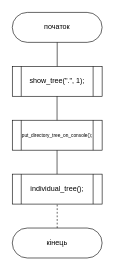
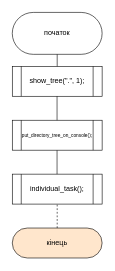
node "початок": size 90x30 -> 90x42
node "individual_tree();": label "individual_tree();" -> "individual_task();"
node "кінець": fillcolor #ffffff -> #ffe6cc
